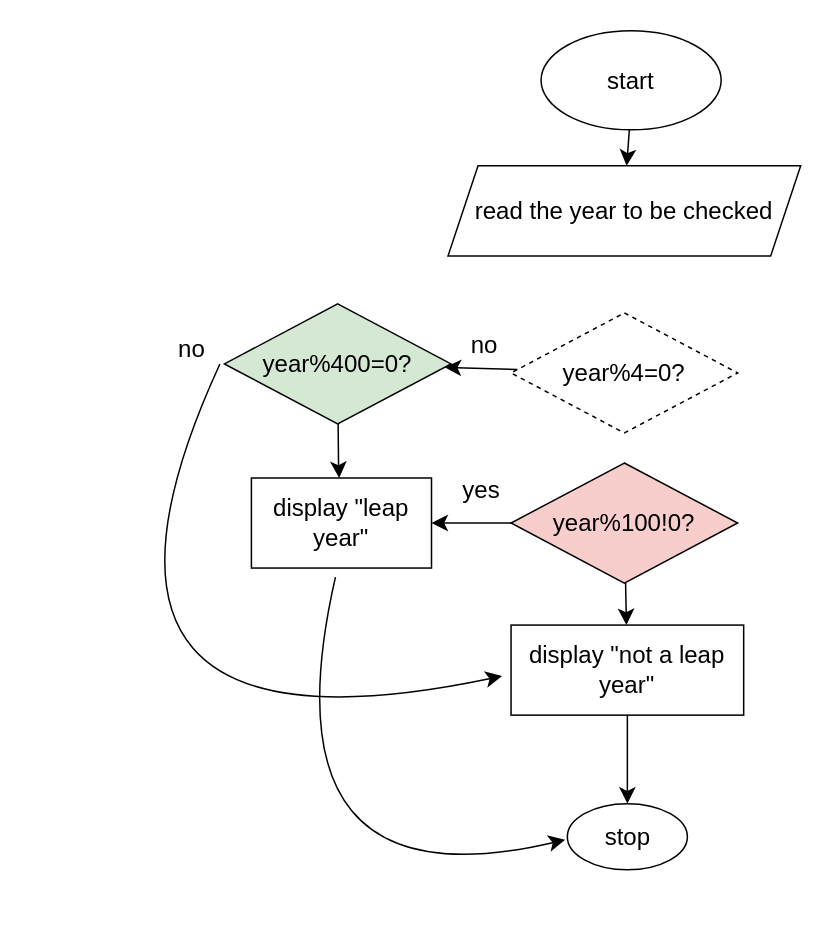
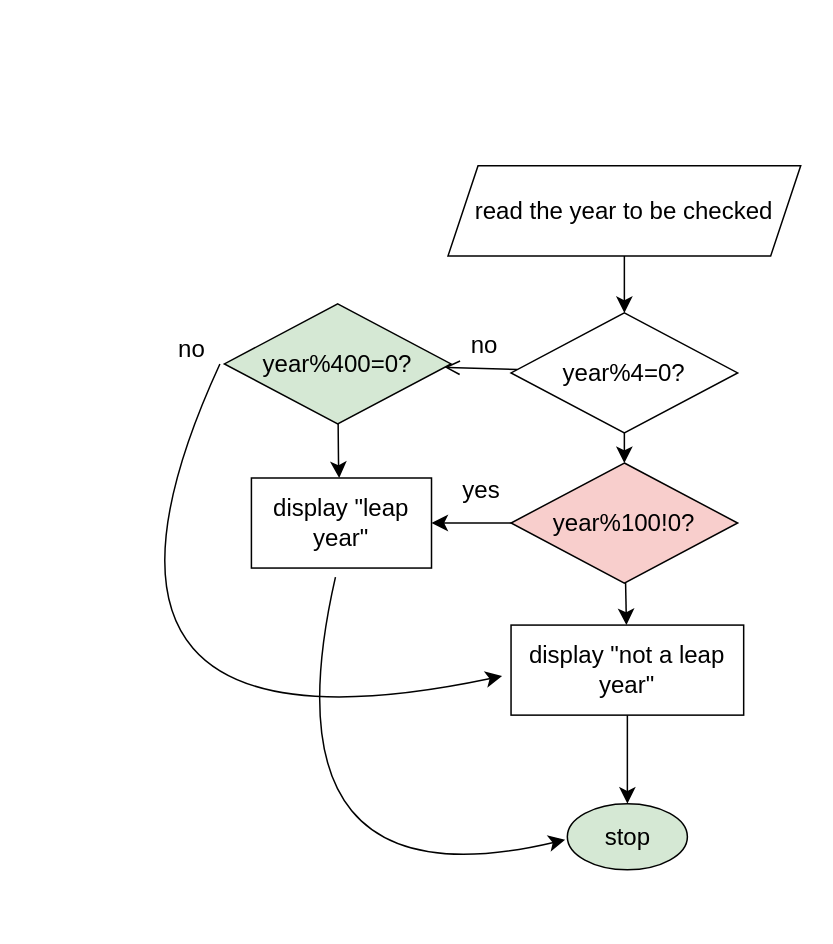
node "start": removed
edge "start" -> "read the year to be checked": removed
edge "read the year to be checked" -> "year%4=0?": added
edge "year%4=0?" -> "year%400=0?": arrowhead classic -> open
node "year%4=0?": style dashed -> solid
edge "year%4=0?" -> "year%100!0?": added
node "stop": fillcolor #ffffff -> #d5e8d4
